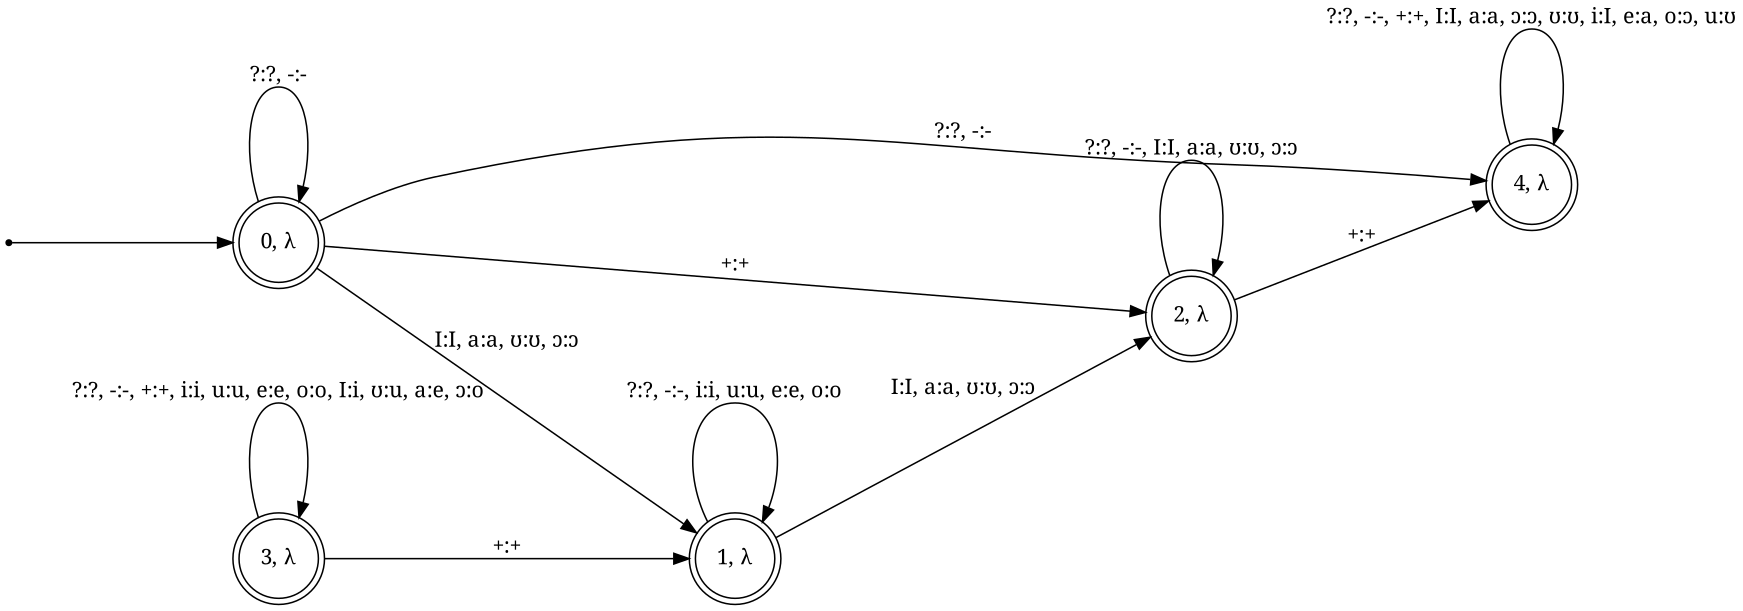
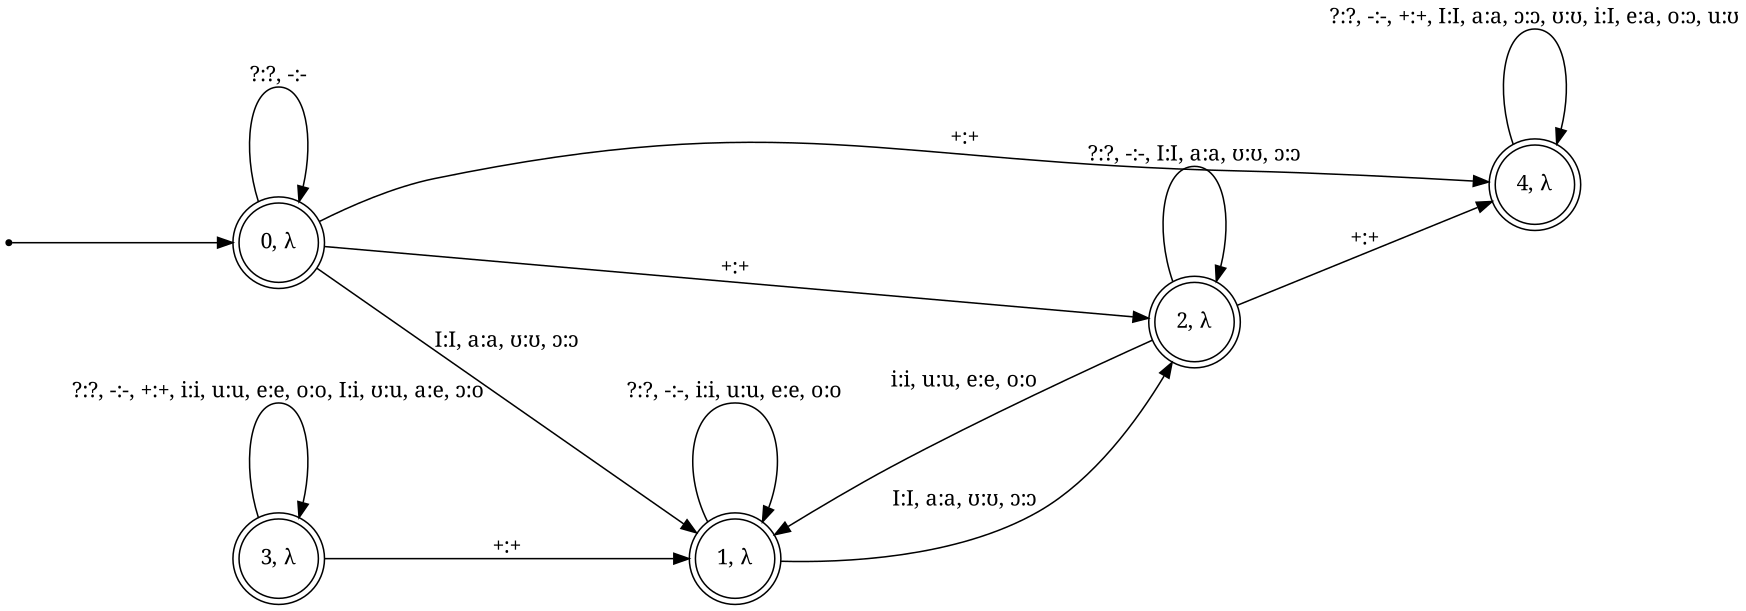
edge "0, λ" -> "4, λ": label "?:?, -:-" -> "+:+"
edge "2, λ" -> "1, λ": added, label "i:i, u:u, e:e, o:o"
